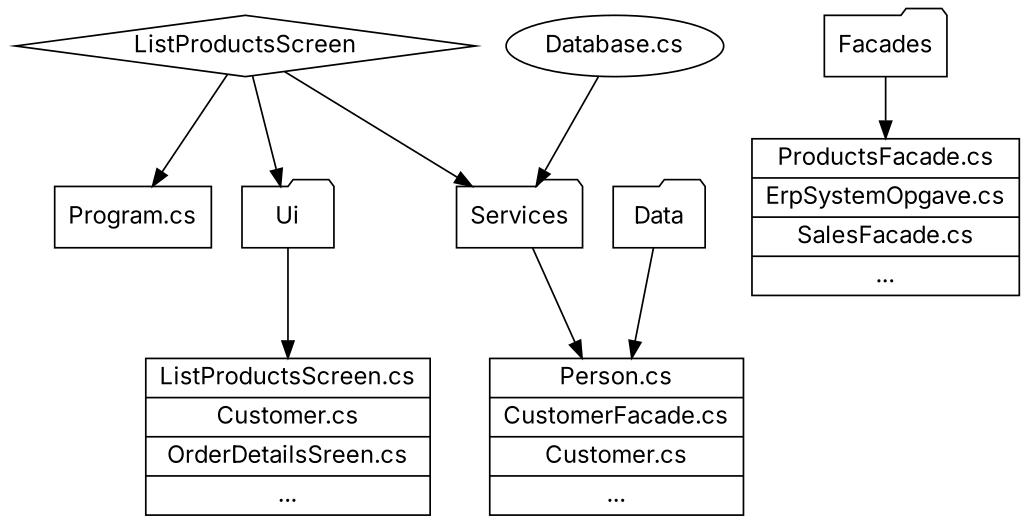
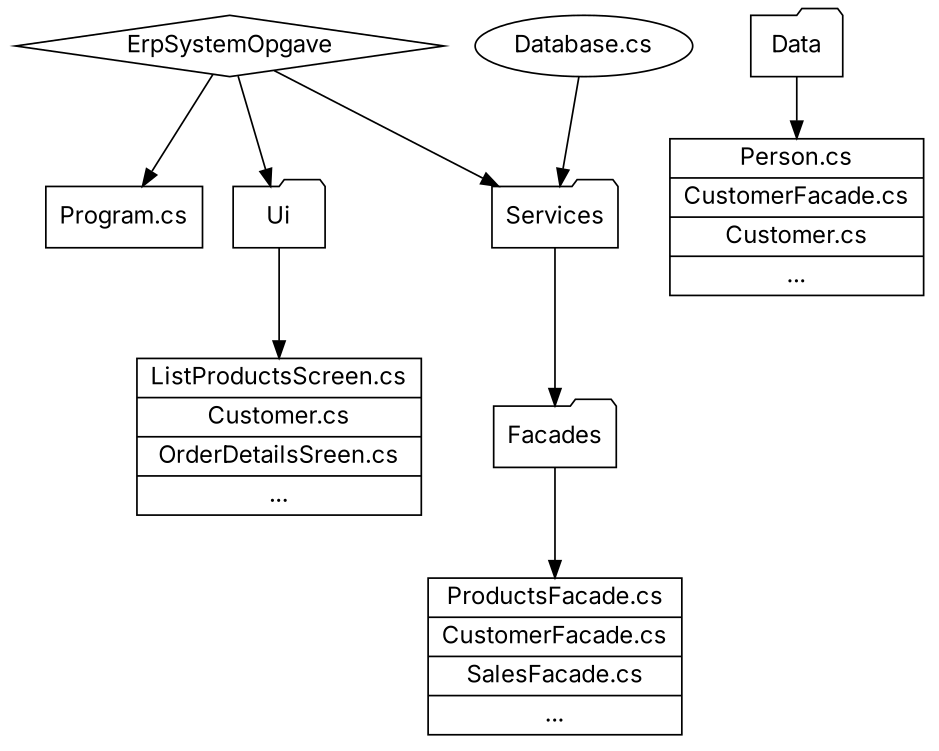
node "ListProductsScreen": label "ListProductsScreen" -> "ErpSystemOpgave"
node "ProductsFacade.cs": text "ErpSystemOpgave.cs" -> "CustomerFacade.cs"
edge "Services" -> "Person.cs": now "Services" -> "Facades"
